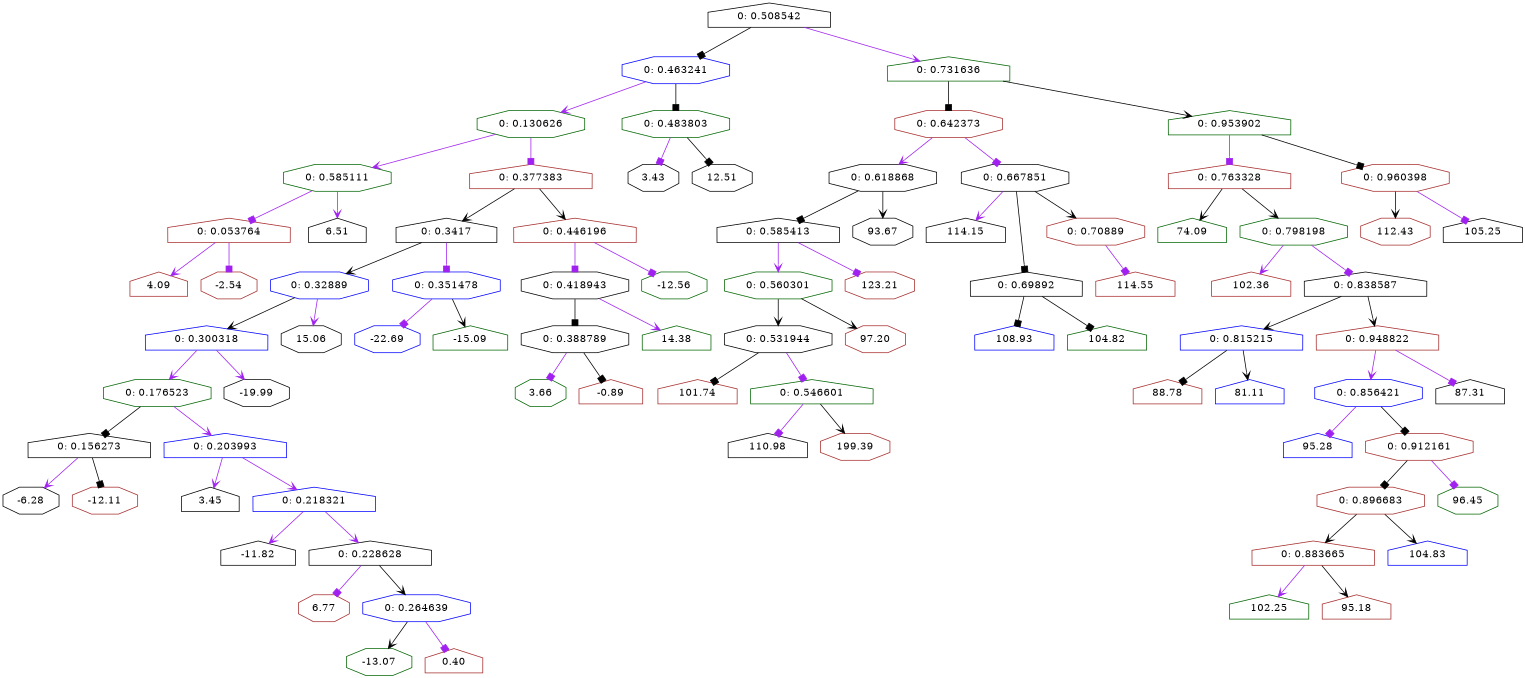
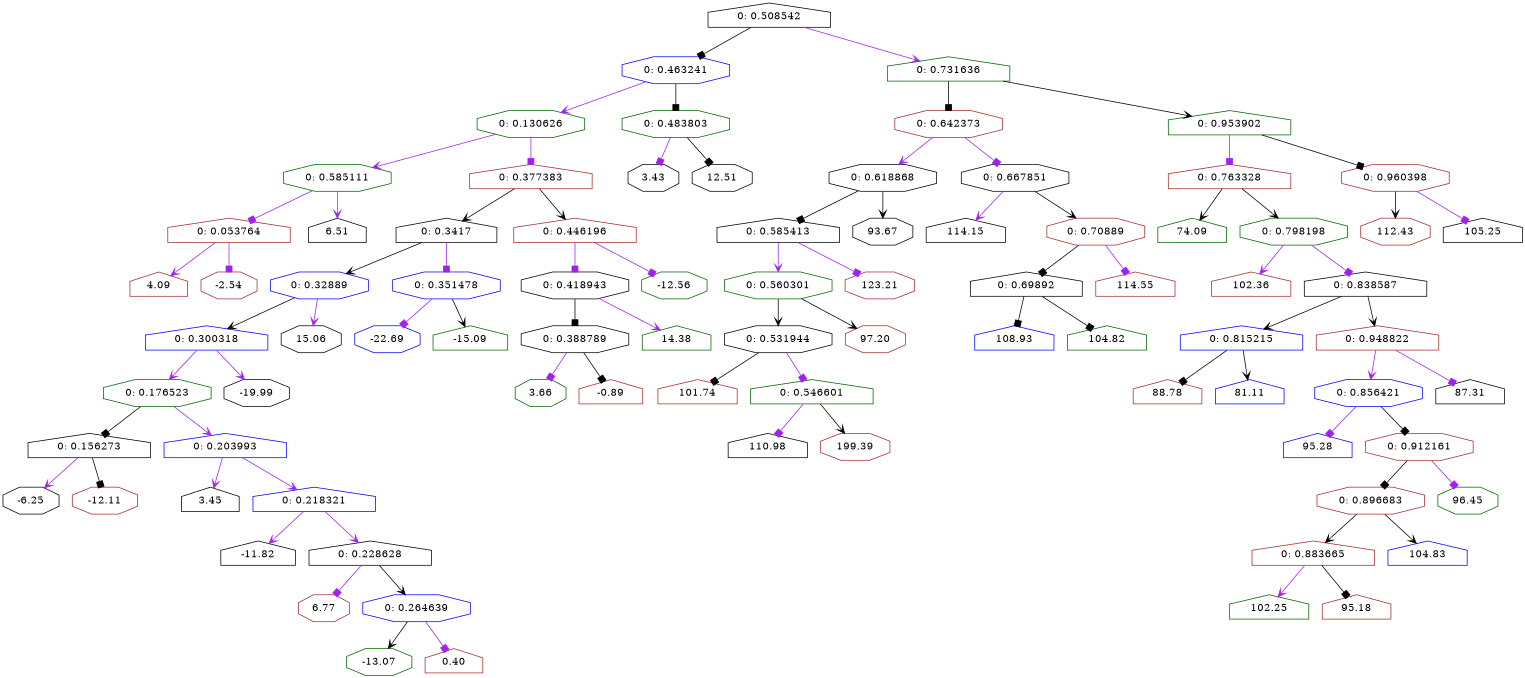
edge "0: 0.667851" -> "0: 0.69892": now "0: 0.70889" -> "0: 0.69892"
node "-6.28": label "-6.28" -> "-6.25"
edge "0: 0.883665" -> "95.18": arrowhead vee -> box
